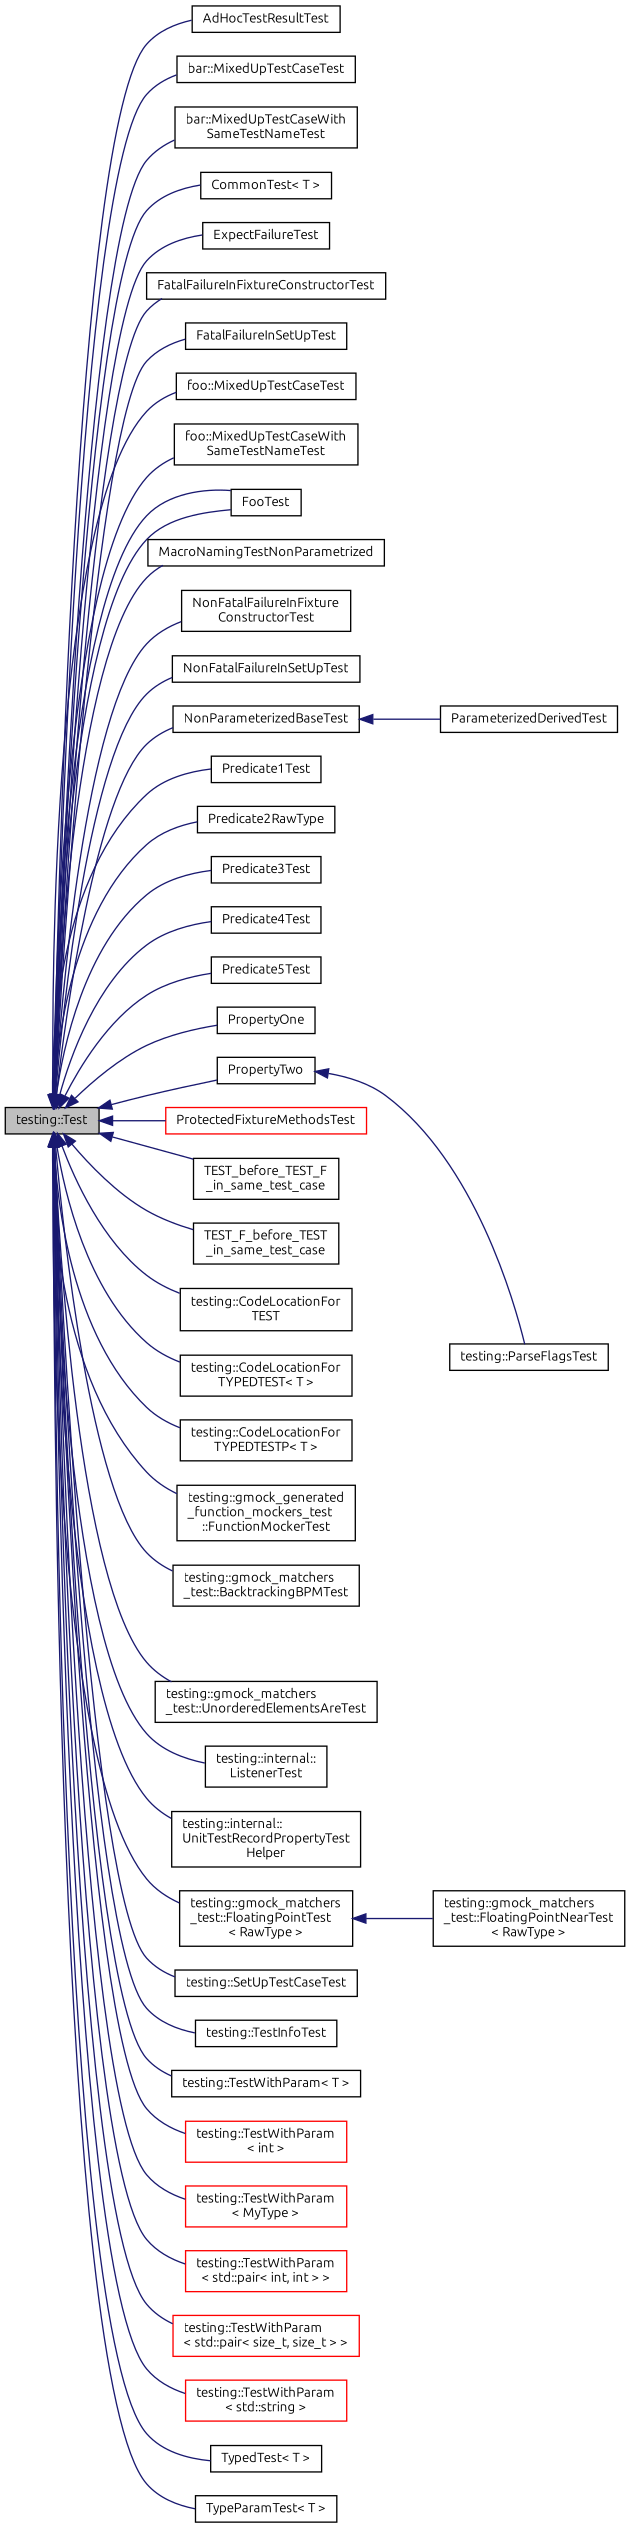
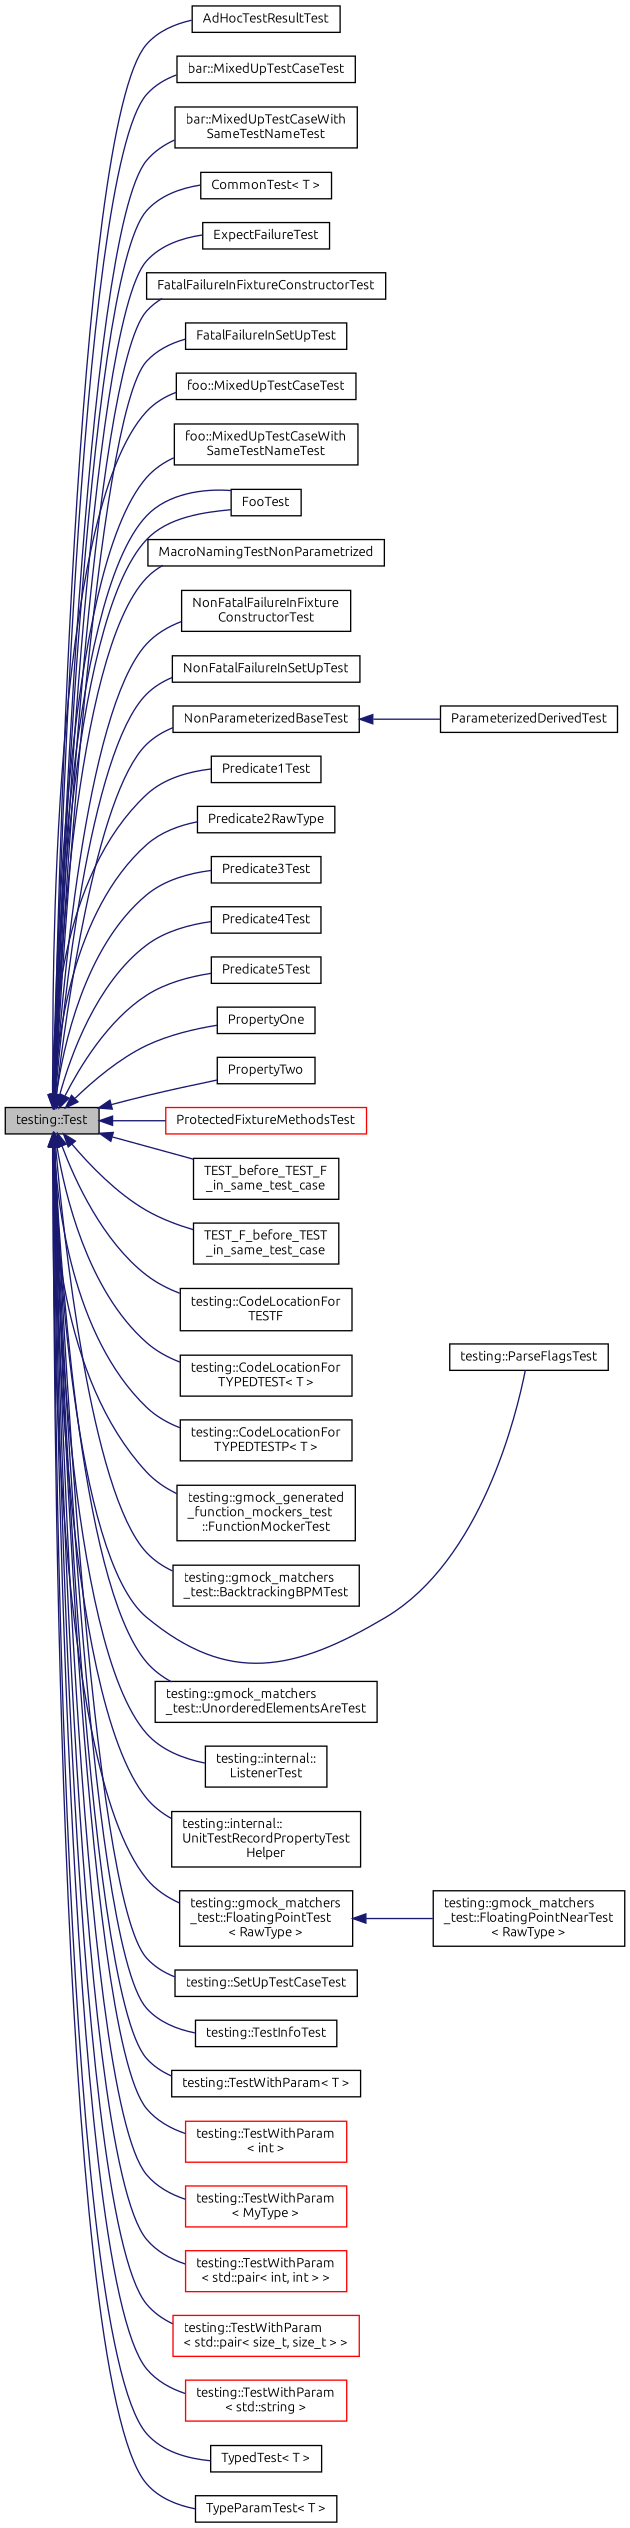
edge "testing::ParseFlagsTest" -> "PropertyTwo": now "testing::ParseFlagsTest" -> "testing::Test"
node "testing::CodeLocationFor TEST": label "testing::CodeLocationFor TEST" -> "testing::CodeLocationFor TESTF"
